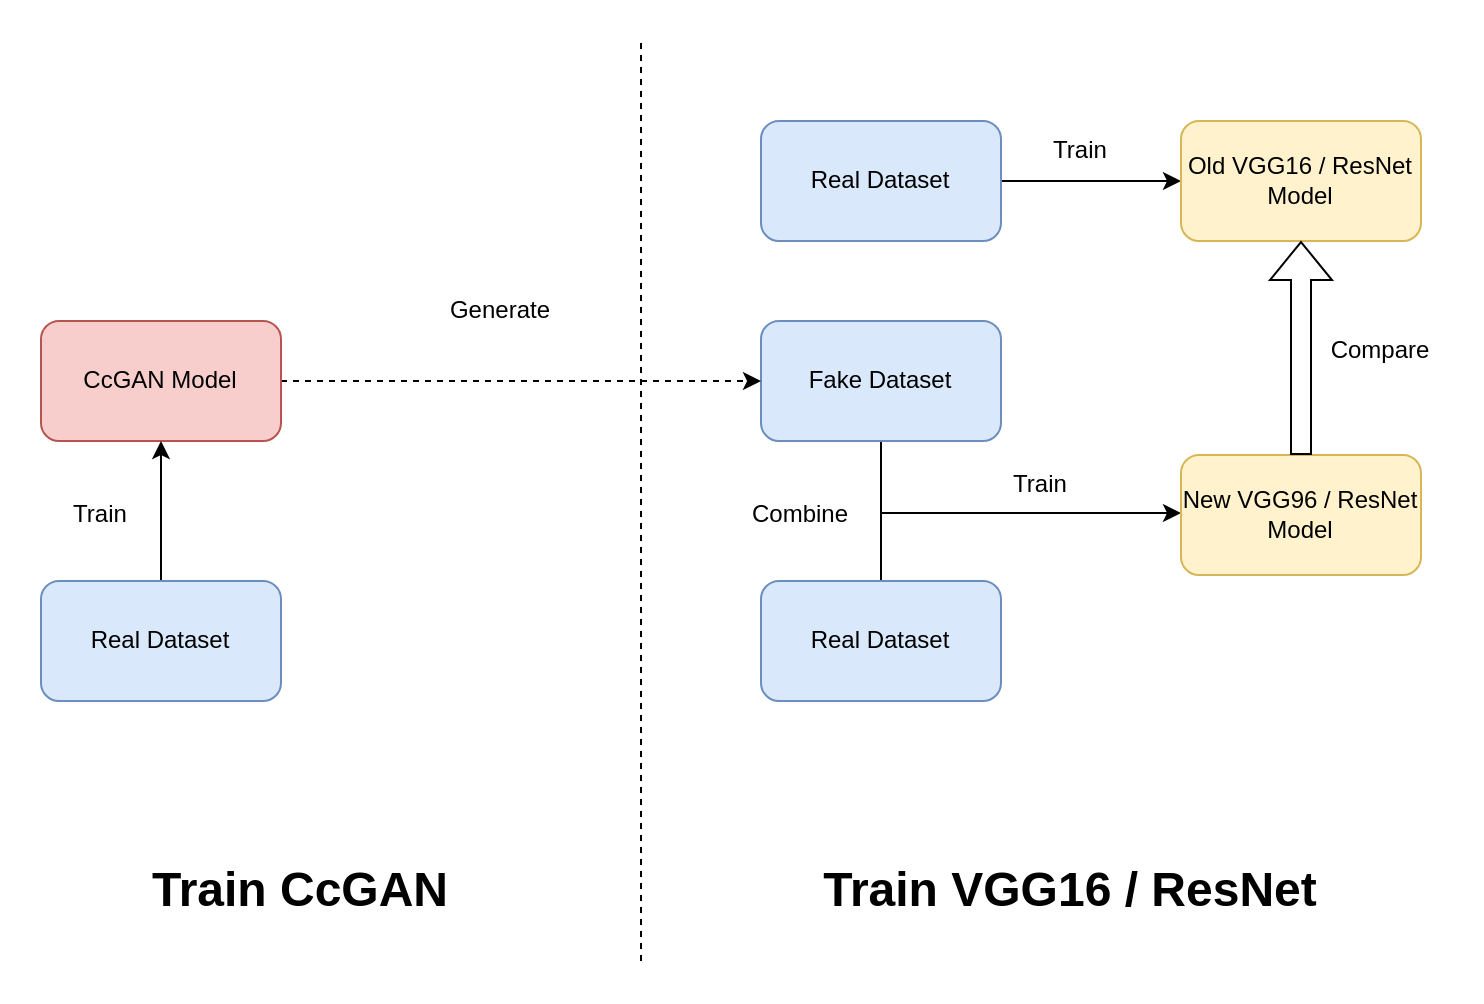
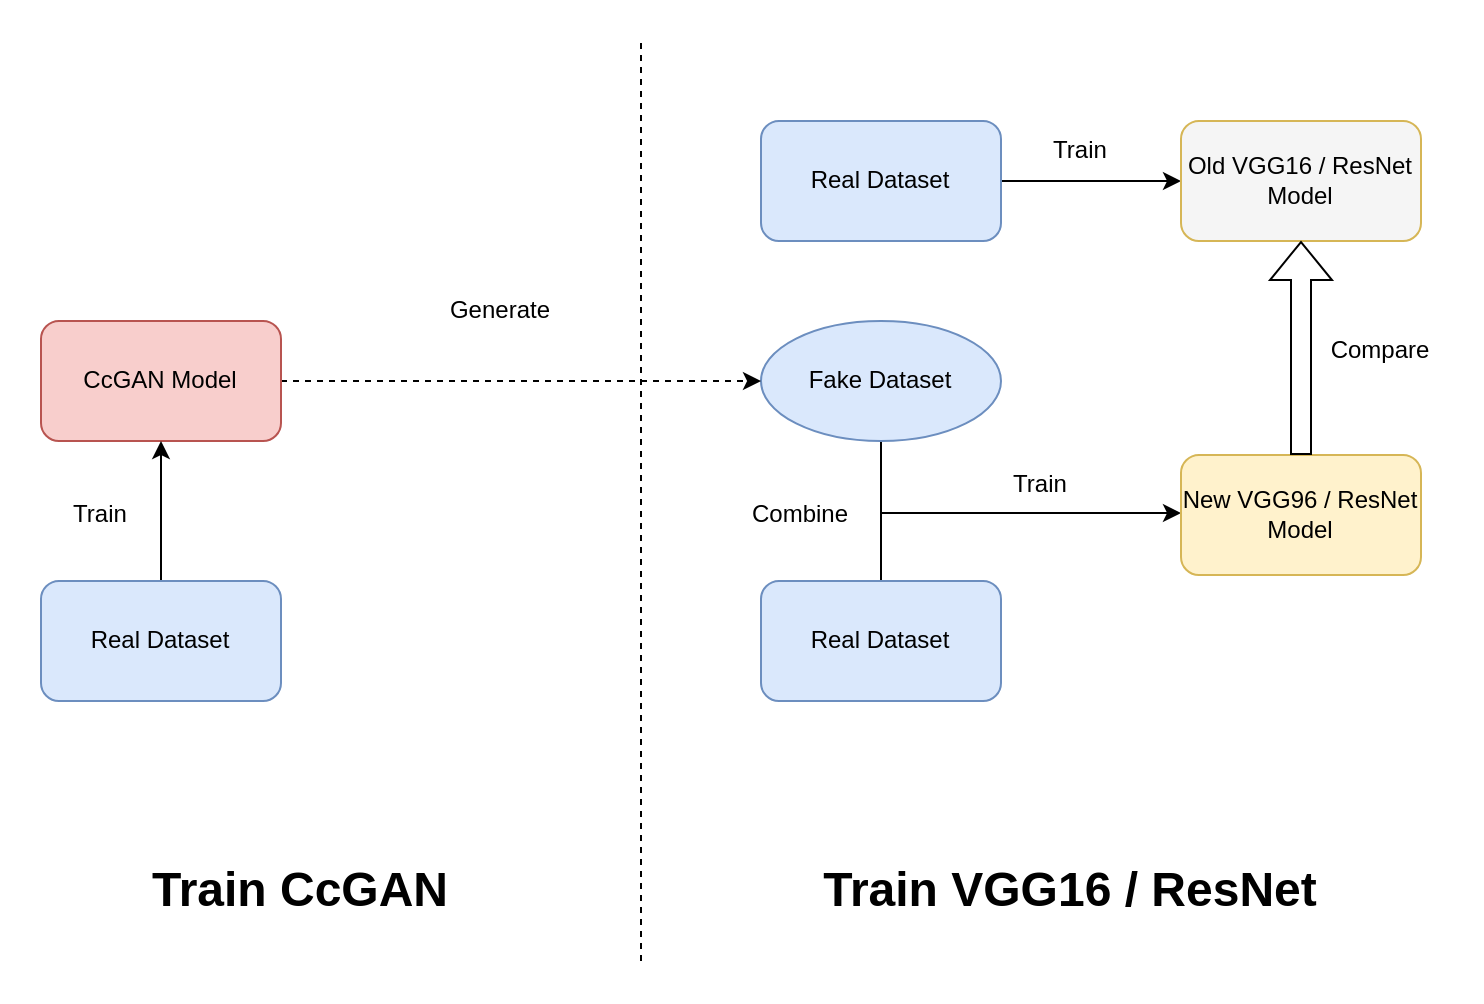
node "Old VGG16 / ResNet Model": fillcolor #fff2cc -> #f5f5f5
node "Fake Dataset": shape rounded rectangle -> ellipse
